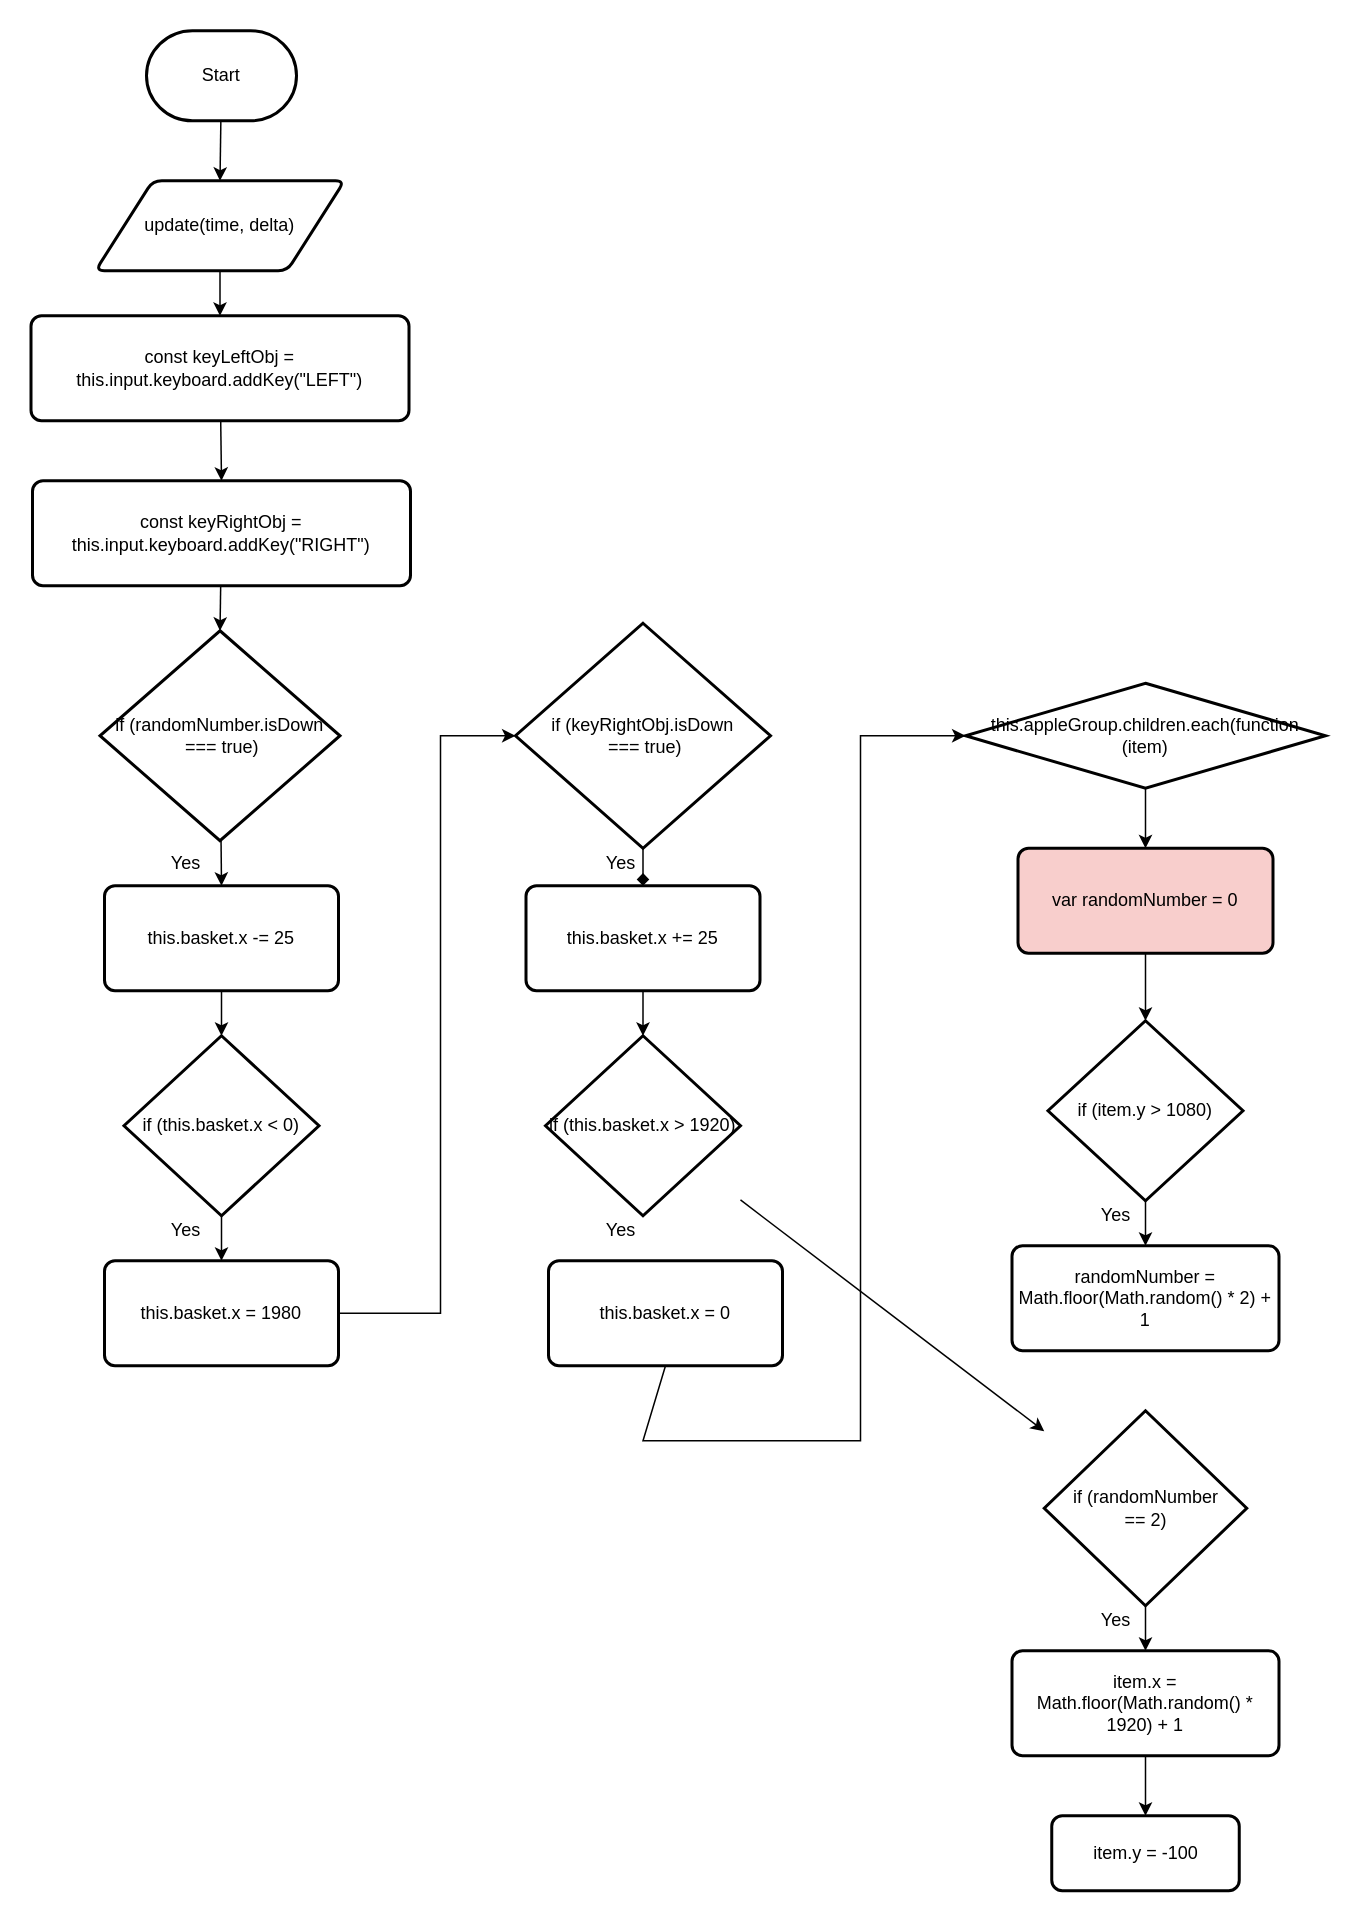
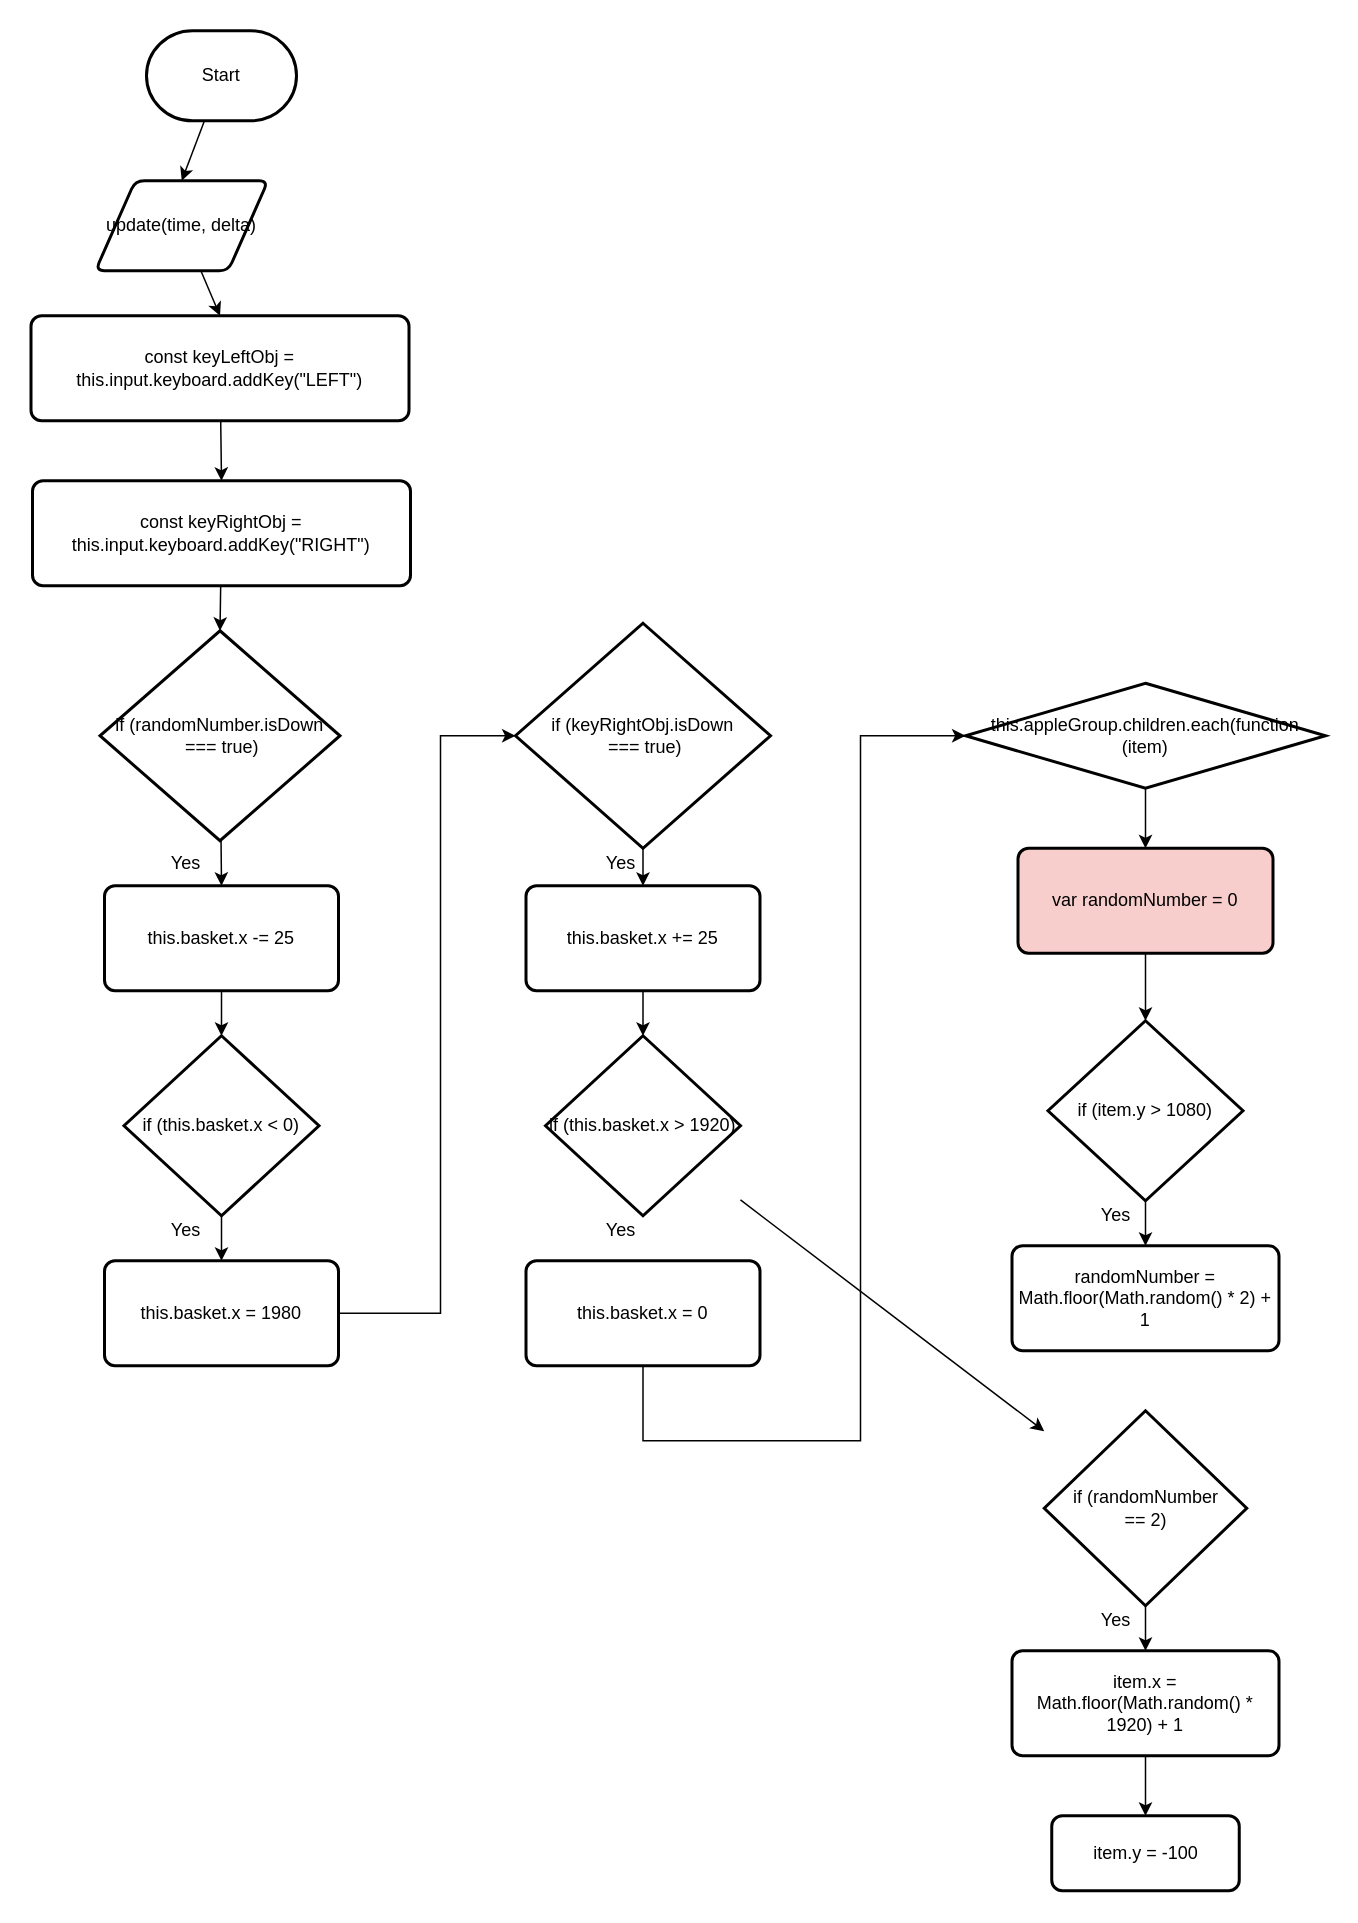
node "update(time, delta)": size 249x90 -> 173x90
edge "if (keyRightObj.isDown === true)" -> "this.basket.x += 25": arrowhead diamond -> classic
node "this.basket.x = 0": moved (665, 1313) -> (643, 1313)
